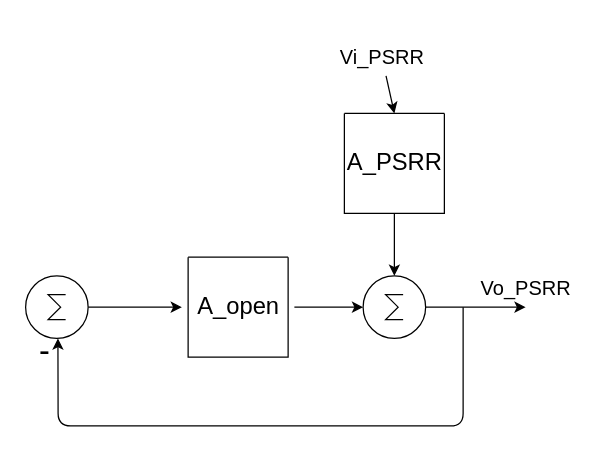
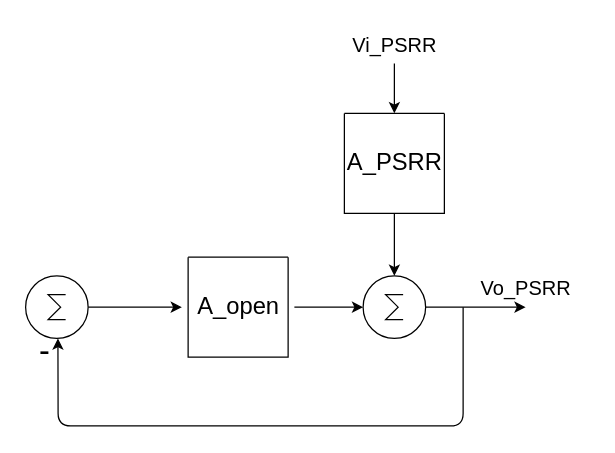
node "Vi_PSRR": moved (382, 57) -> (394, 44)
